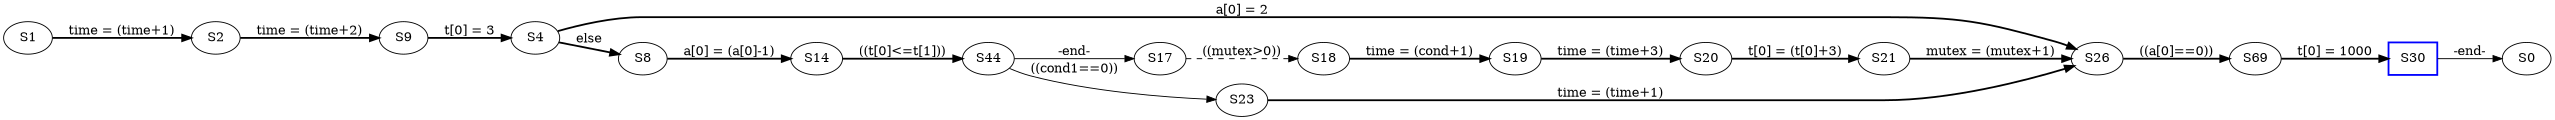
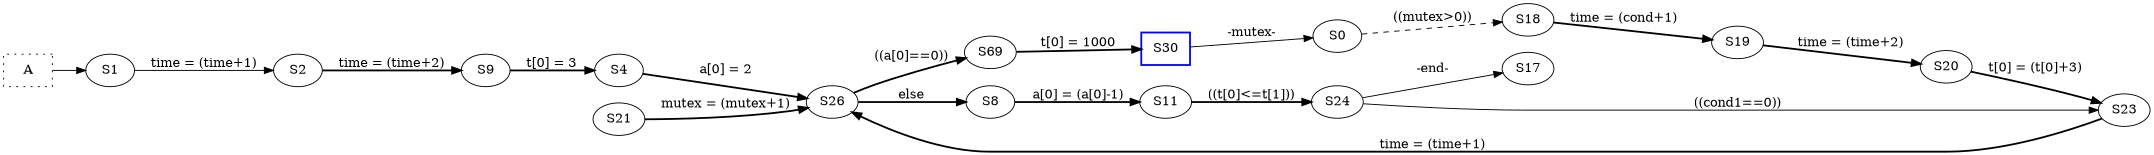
edge "S1" -> "S2": style bold -> solid
edge "S4" -> "S8": now "S26" -> "S8"
edge "S19" -> "S20": label "time = (time+3)" -> "time = (time+2)"
edge "S30" -> "S0": label "-end-" -> "-mutex-"
node "S14": label "S14" -> "S11"
node "S44": label "S44" -> "S24"
edge "S17" -> "S18": now "S0" -> "S18"
edge "S20" -> "S21": now "S20" -> "S23"
node "A": added
